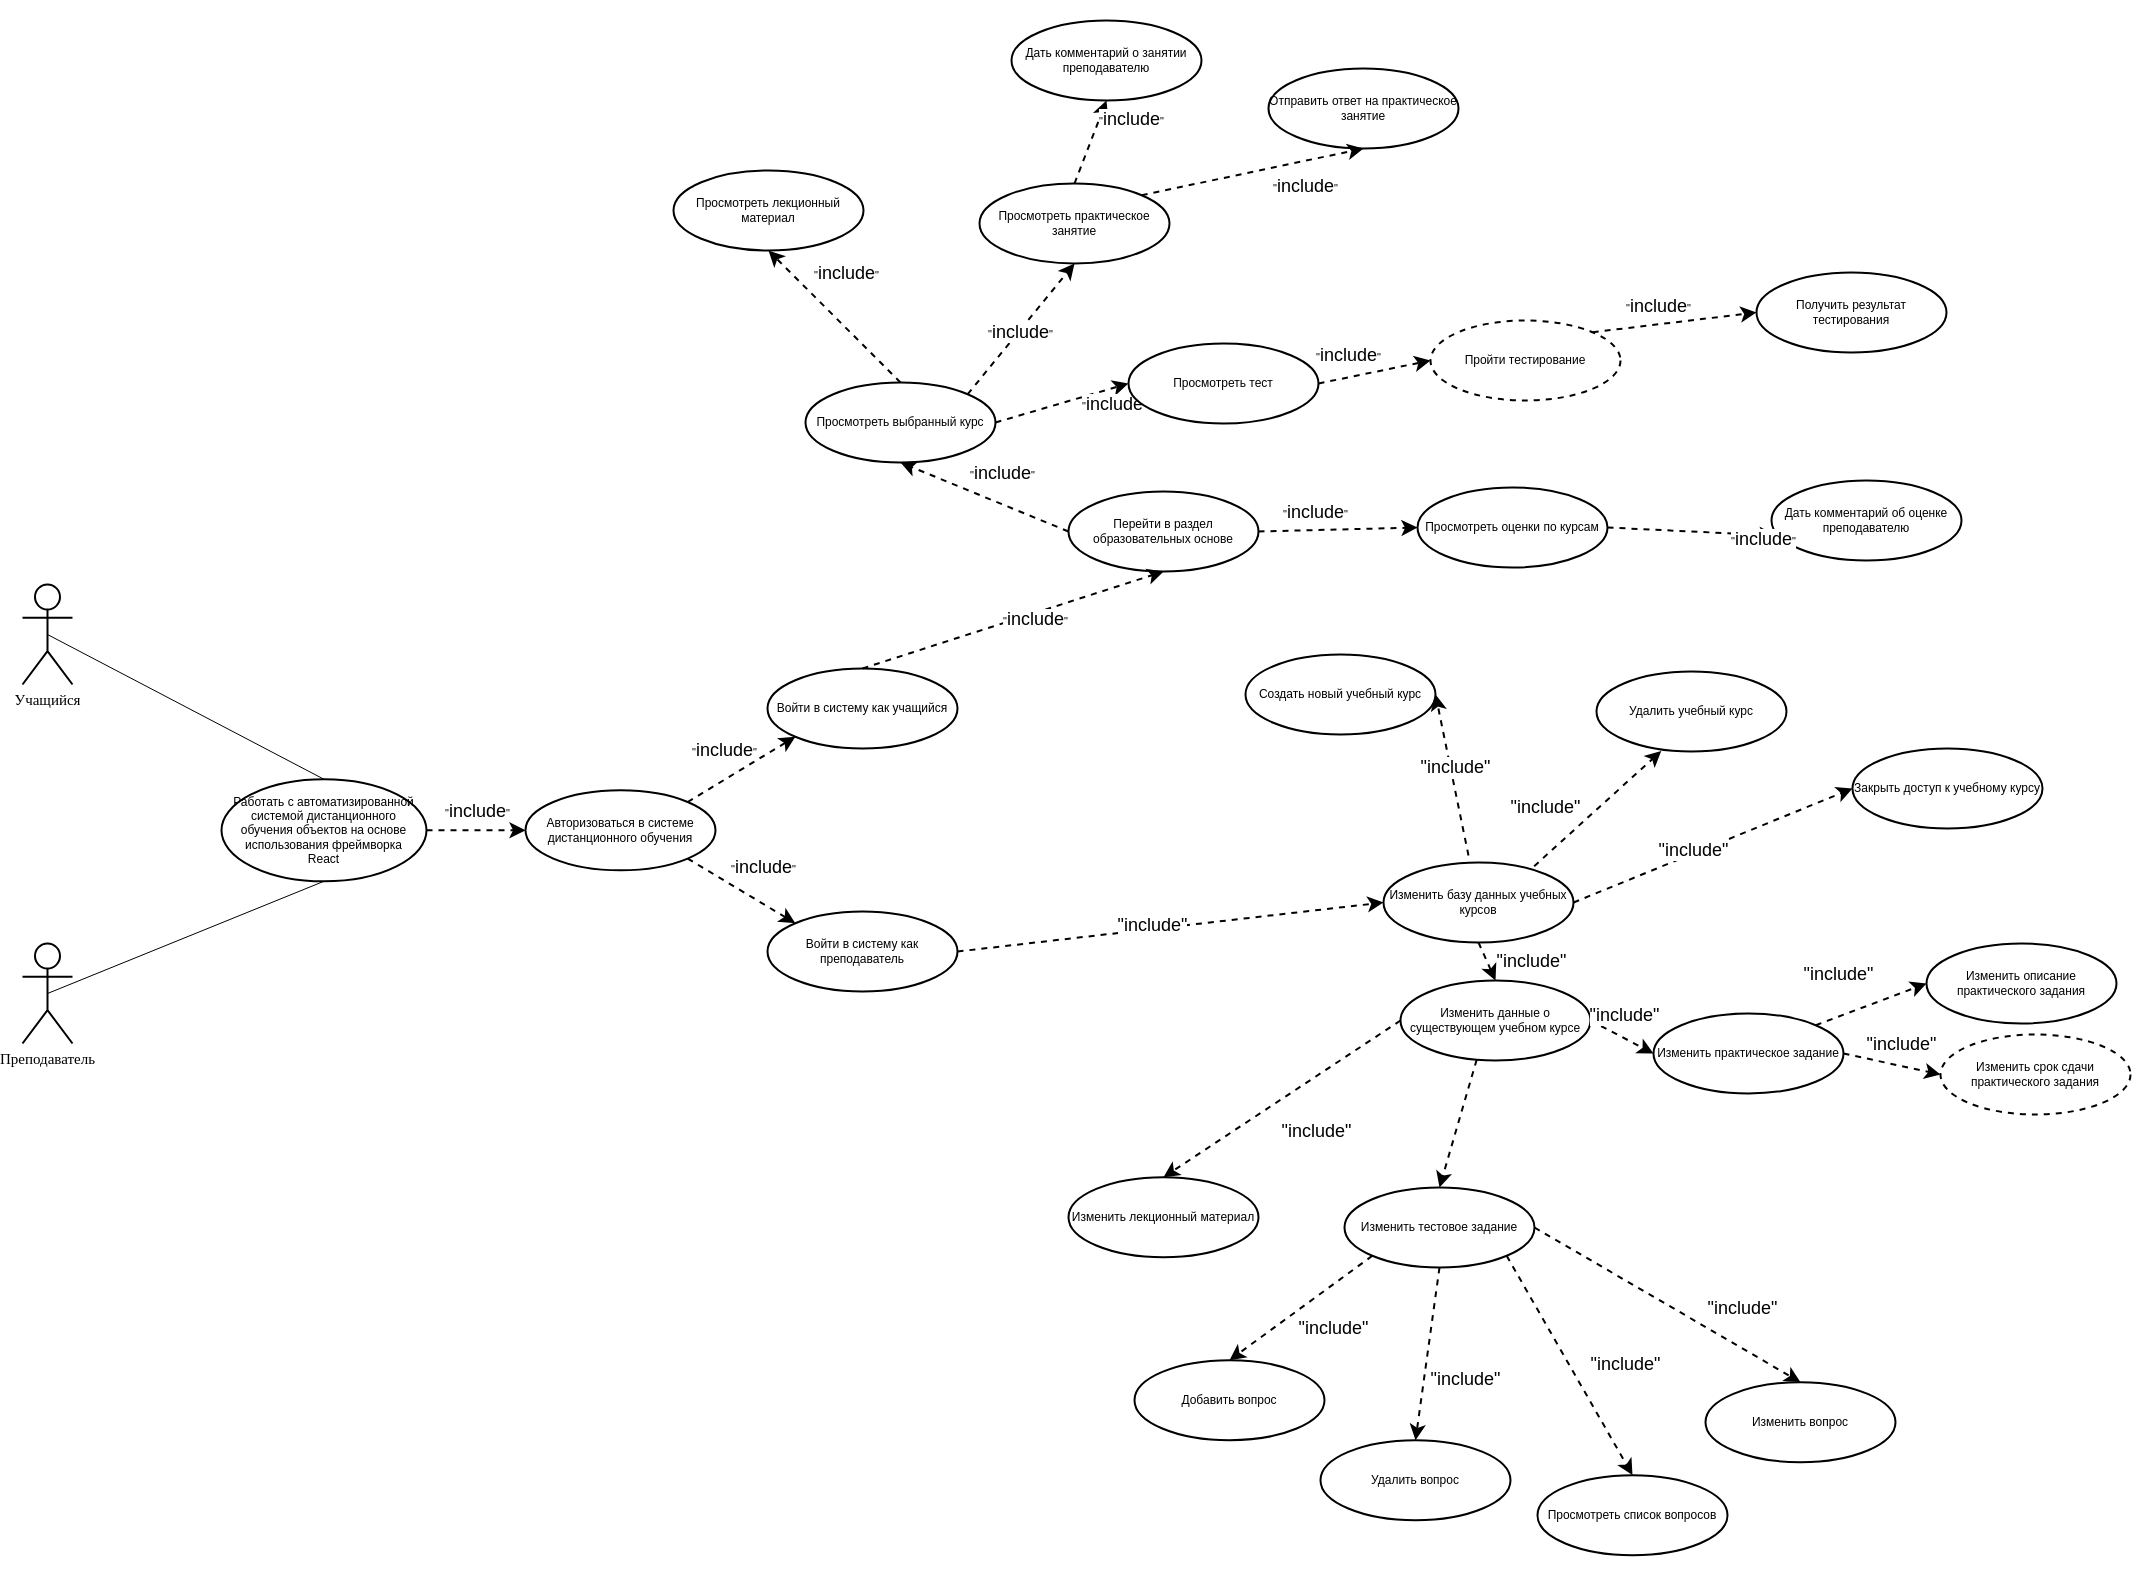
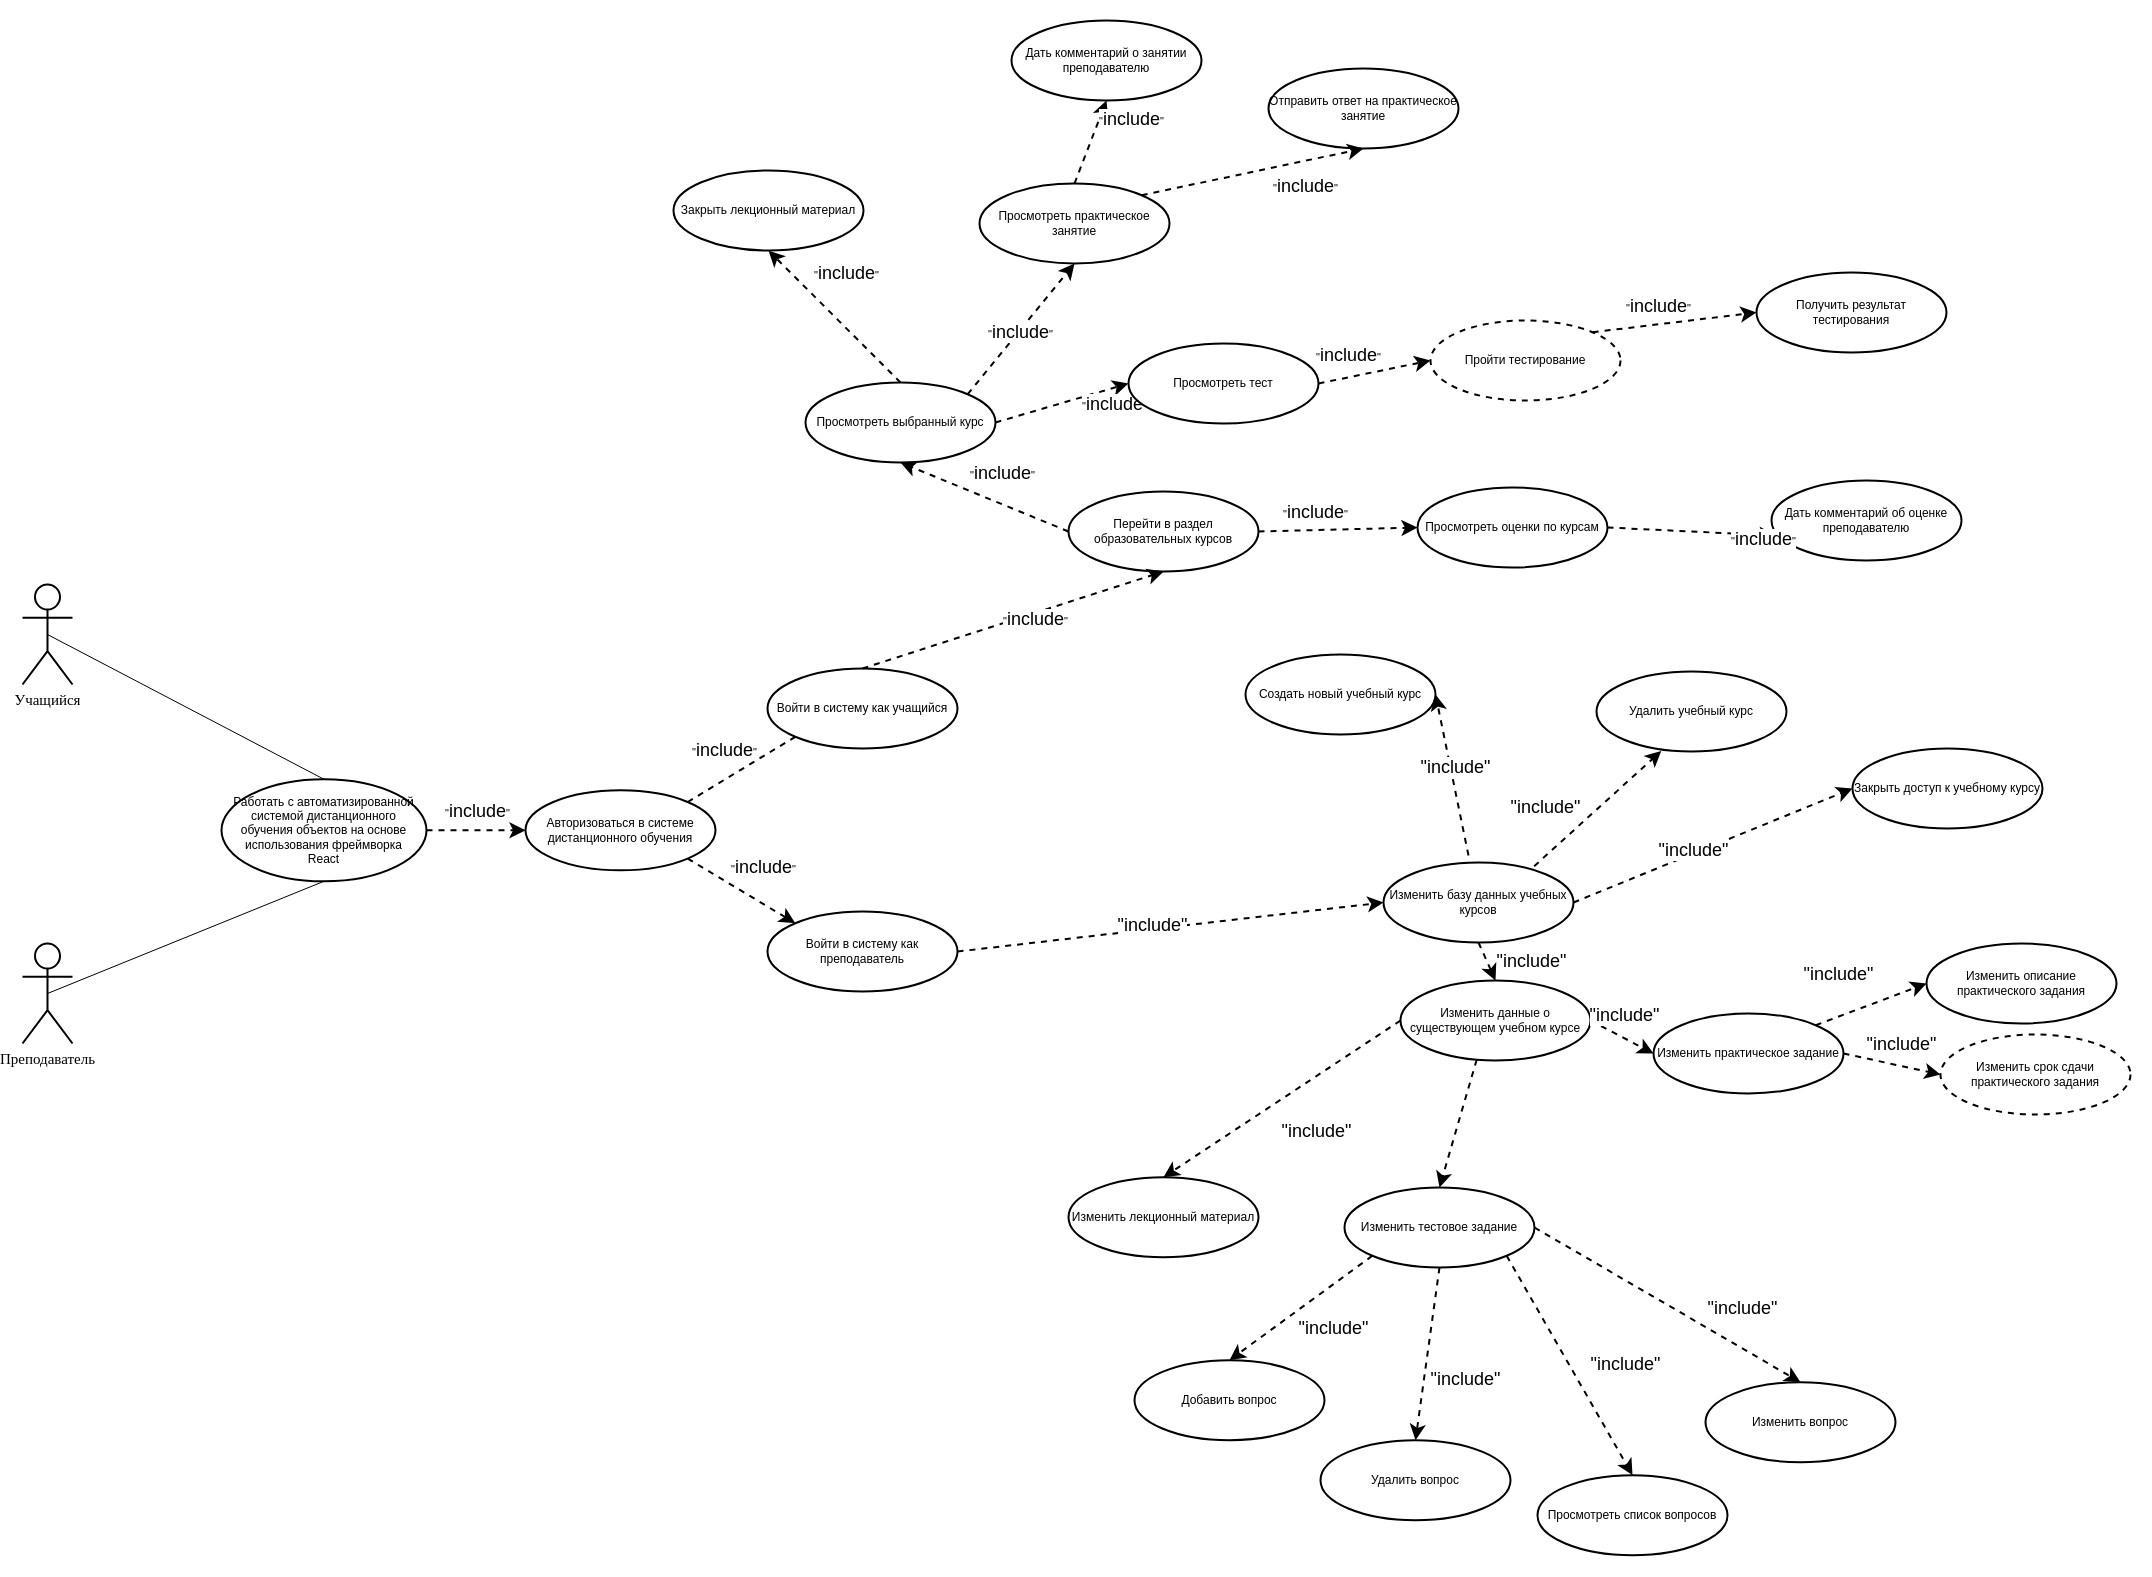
node "Просмотреть лекционный материал": label "Просмотреть лекционный материал" -> "Закрыть лекционный материал"
node "Перейти в раздел образовательных основе": label "Перейти в раздел образовательных основе" -> "Перейти в раздел образовательных курсов"
edge "Авторизоваться в системе дистанционного обучения" -> "Войти в систему как учащийся": arrowhead classic -> none
